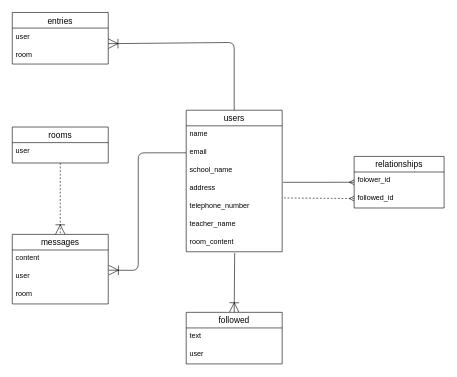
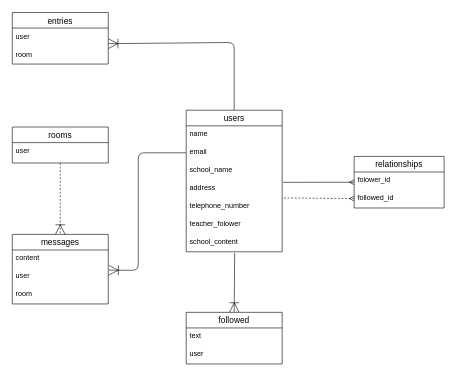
node "teacher_name": label "teacher_name" -> "teacher_folower"
node "room_content": label "room_content" -> "school_content"
